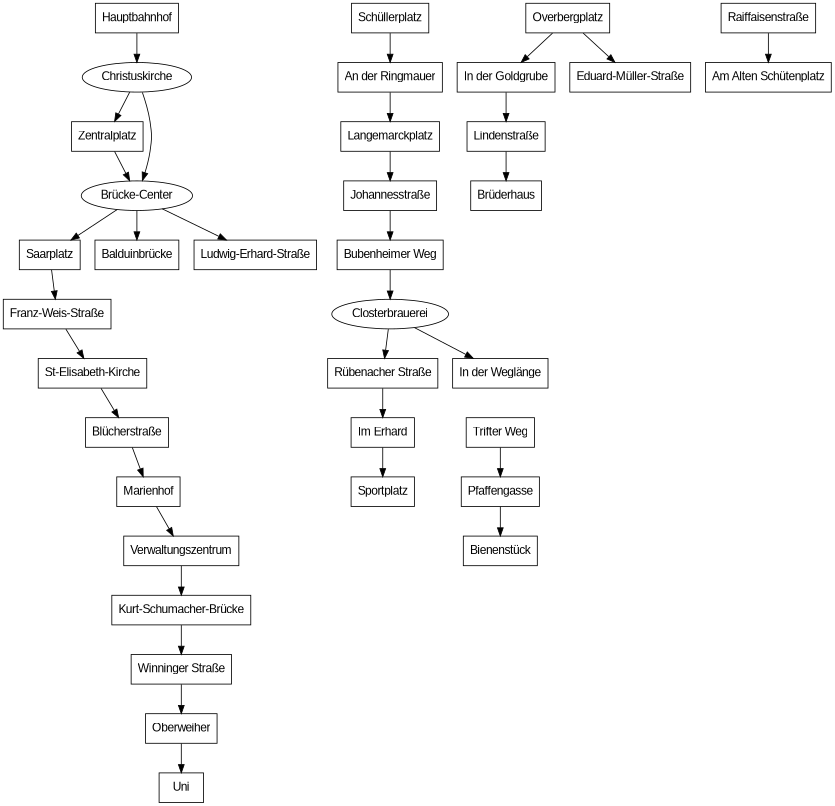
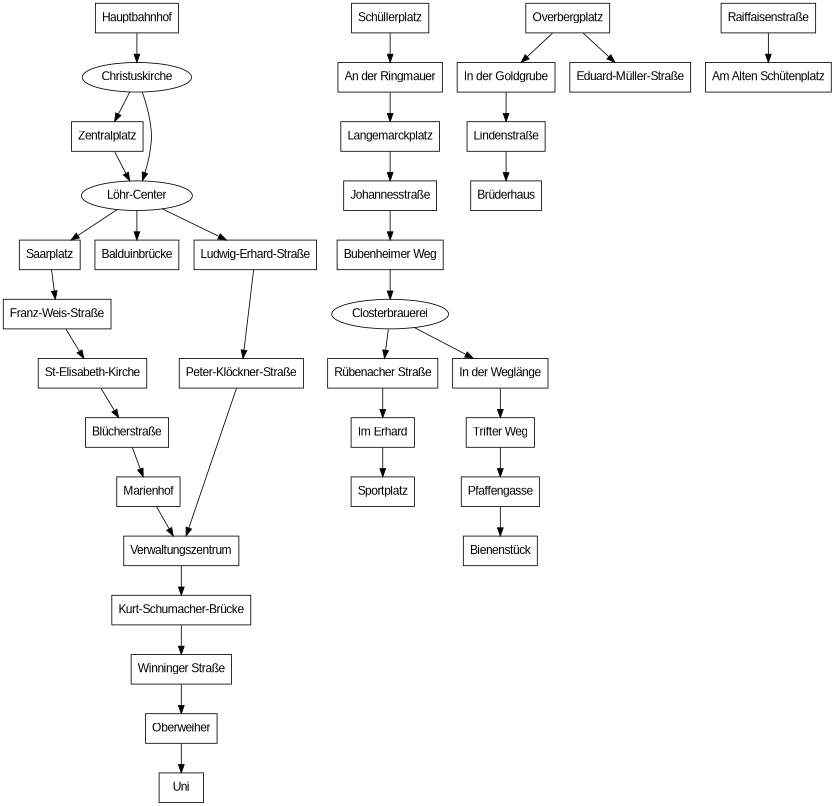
node "Brücke-Center": label "Brücke-Center" -> "Löhr-Center"
node "Peter-Klöckner-Straße": added
edge "In der Weglänge" -> "Trifter Weg": added
